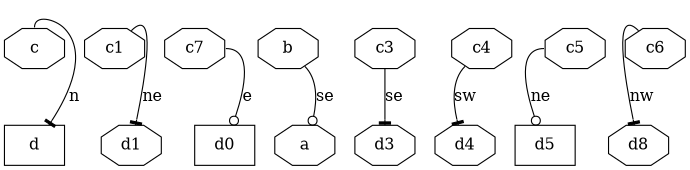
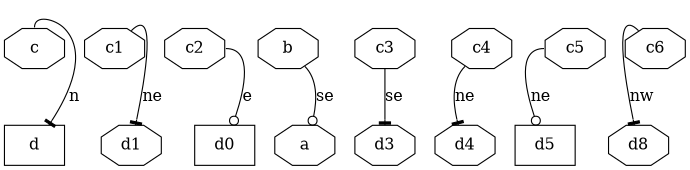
node "c7": label "c7" -> "c2"
edge "c4" -> "d4": label "sw" -> "ne"
